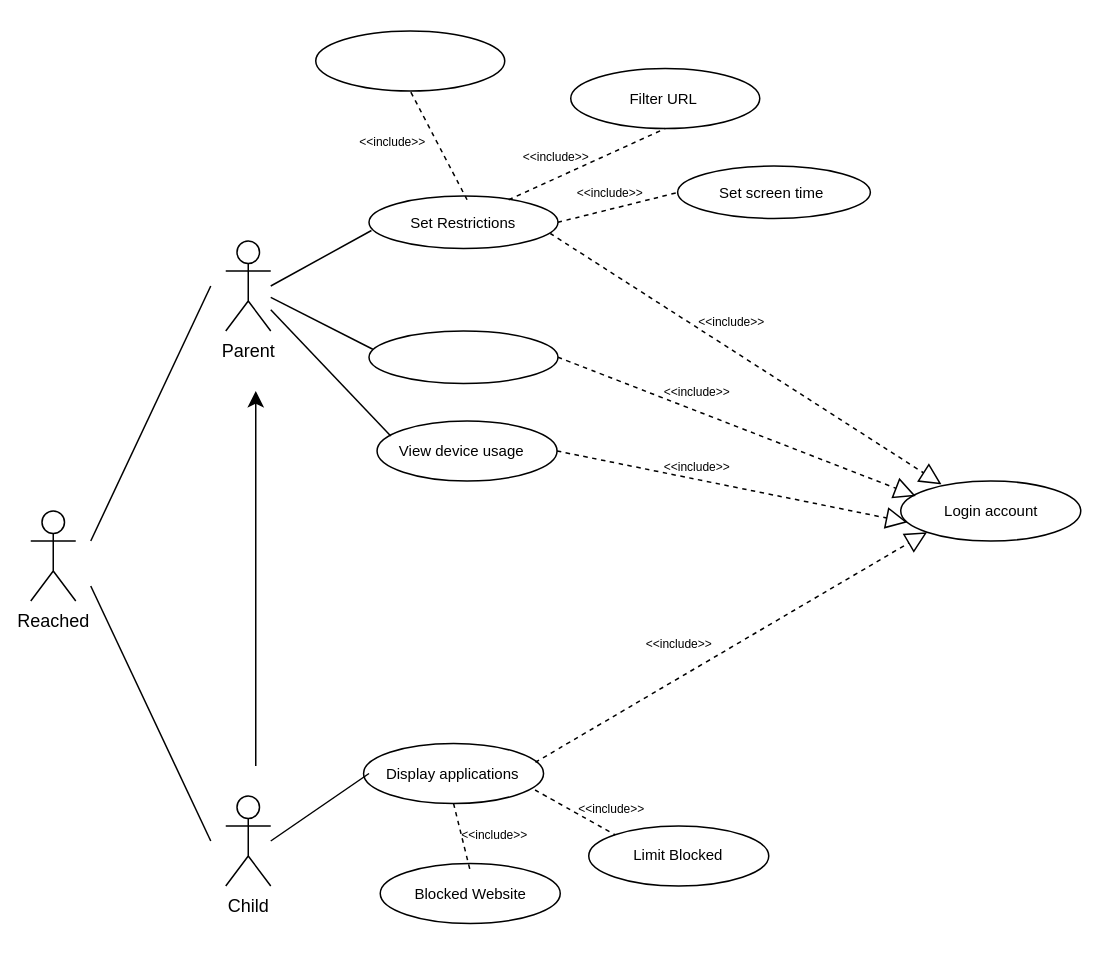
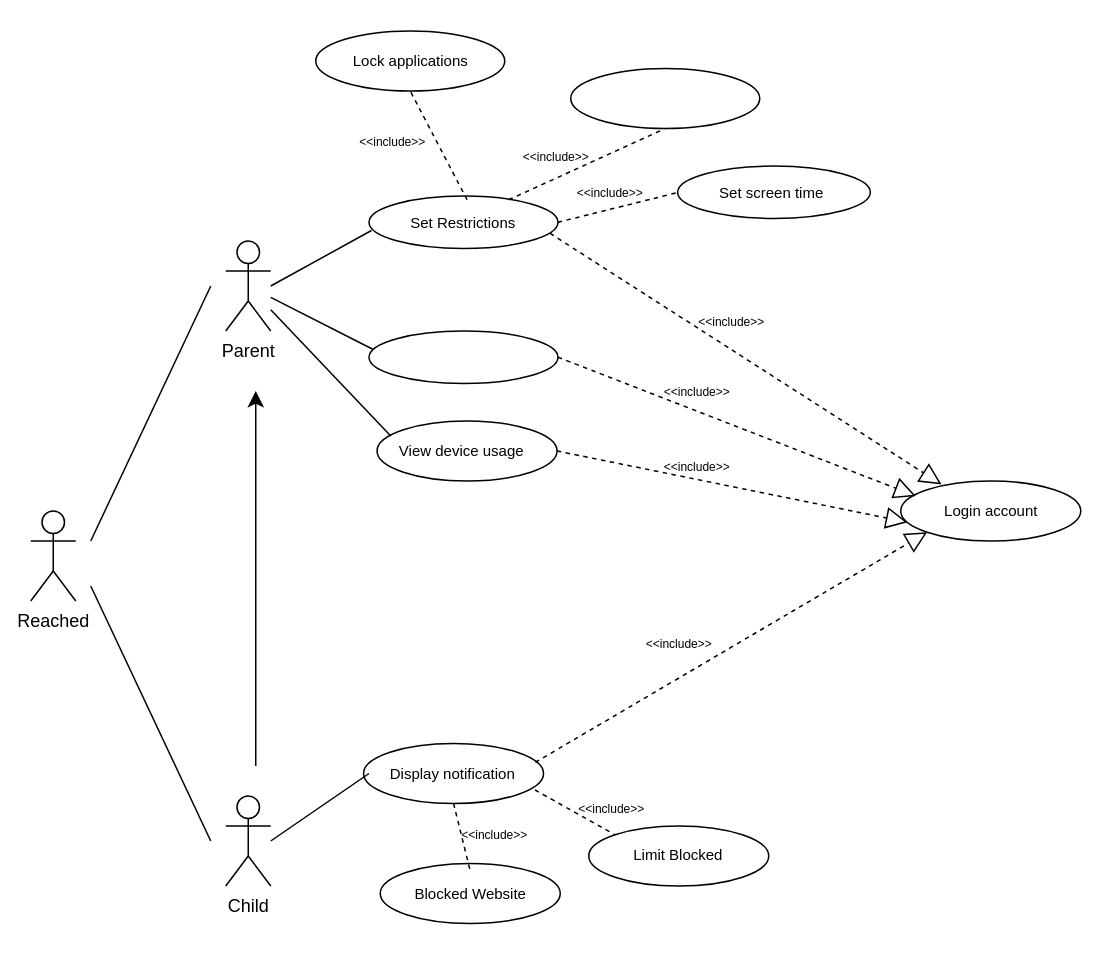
node "Lock applications": added
node "Filter URL": removed
node "Display applications": label "Display applications" -> "Display notification"
